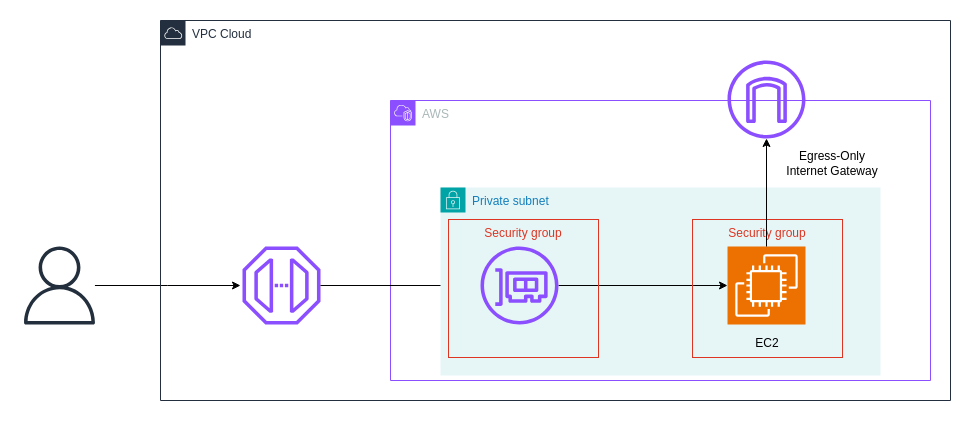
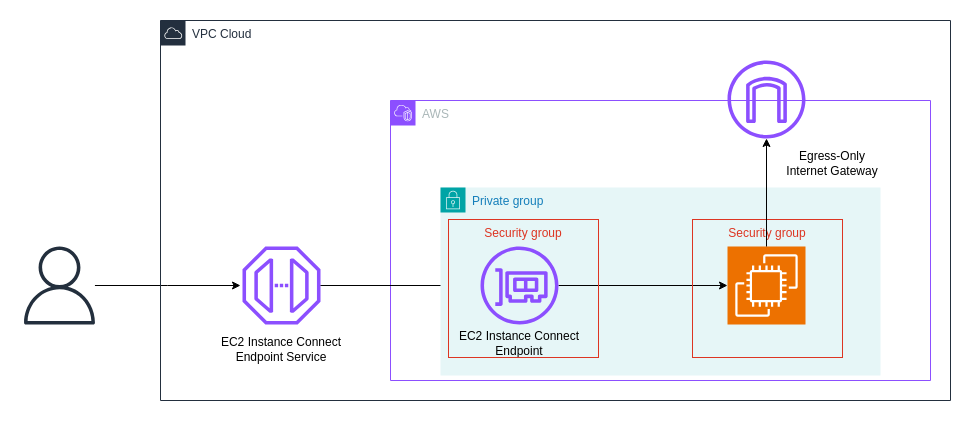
node "Private subnet": label "Private subnet" -> "Private group"
node "EC2 Instance Connect Endpoint": added
node "EC2": removed
node "EC2 Instance Connect Endpoint Service": added
